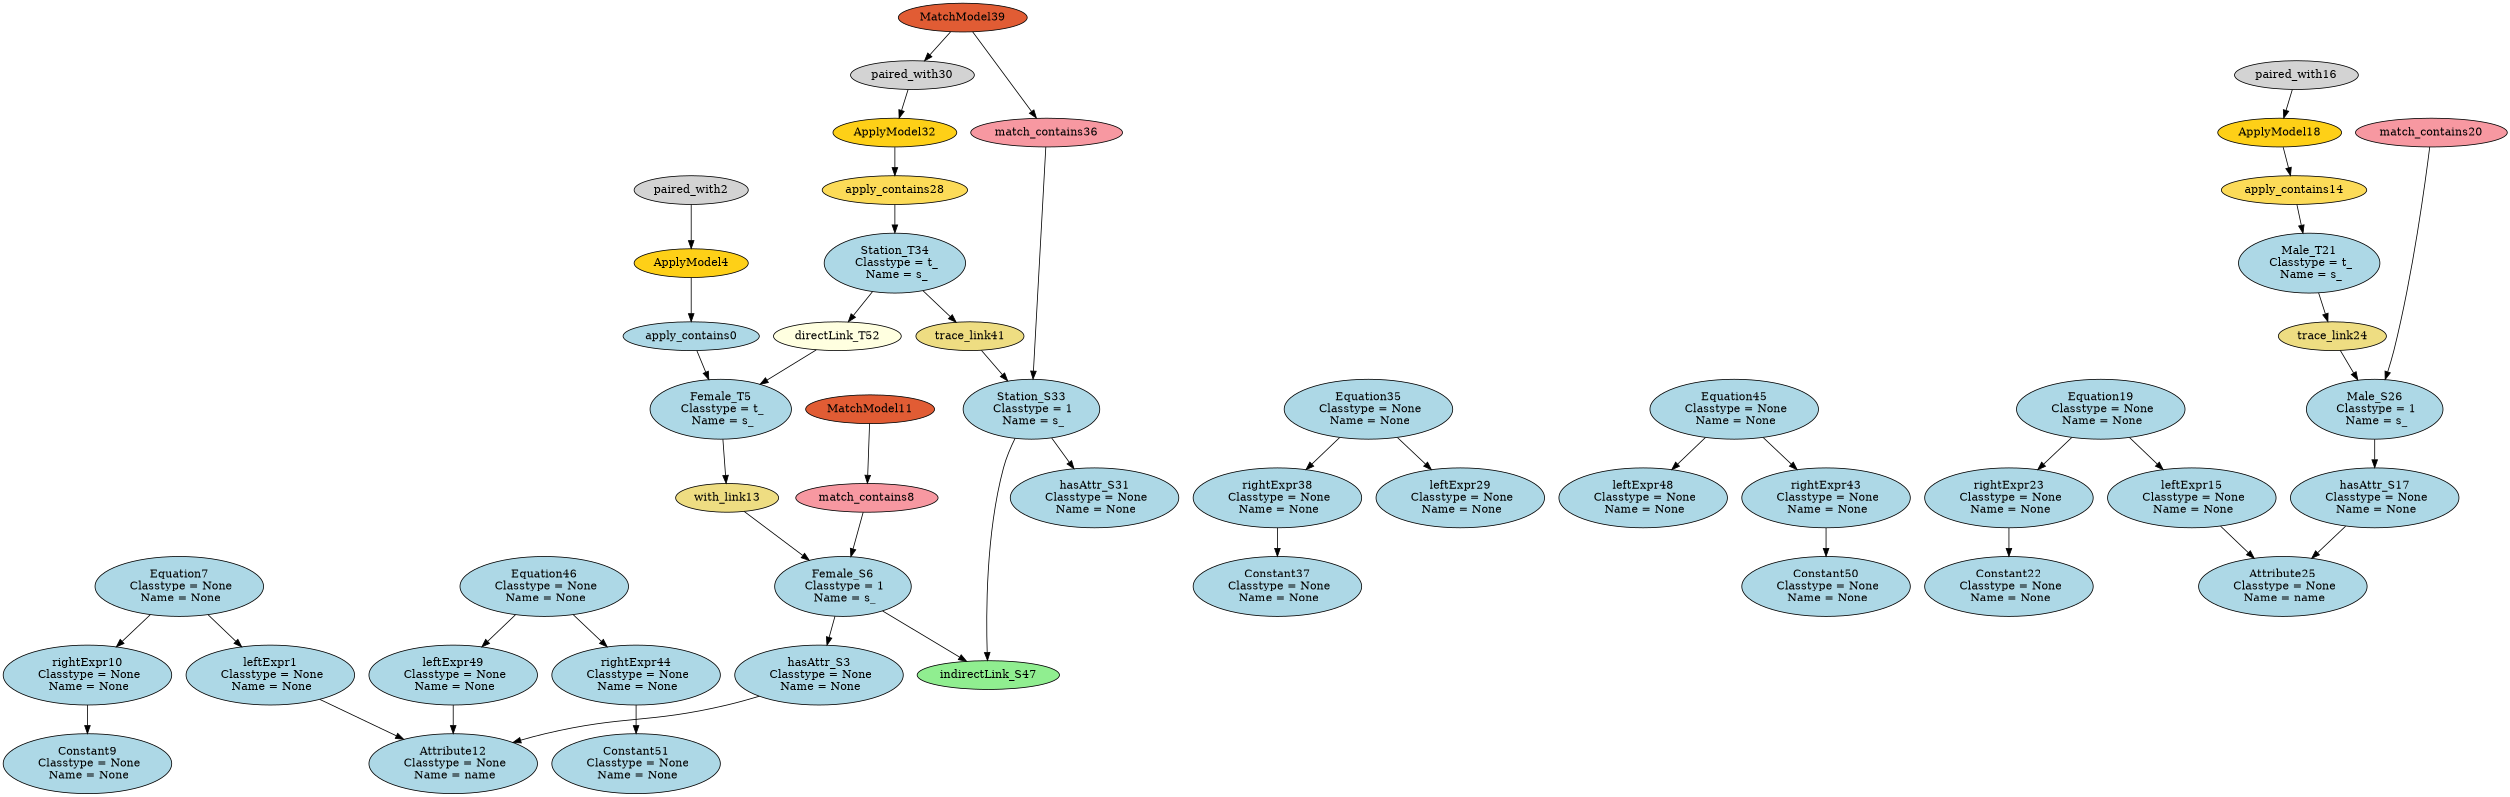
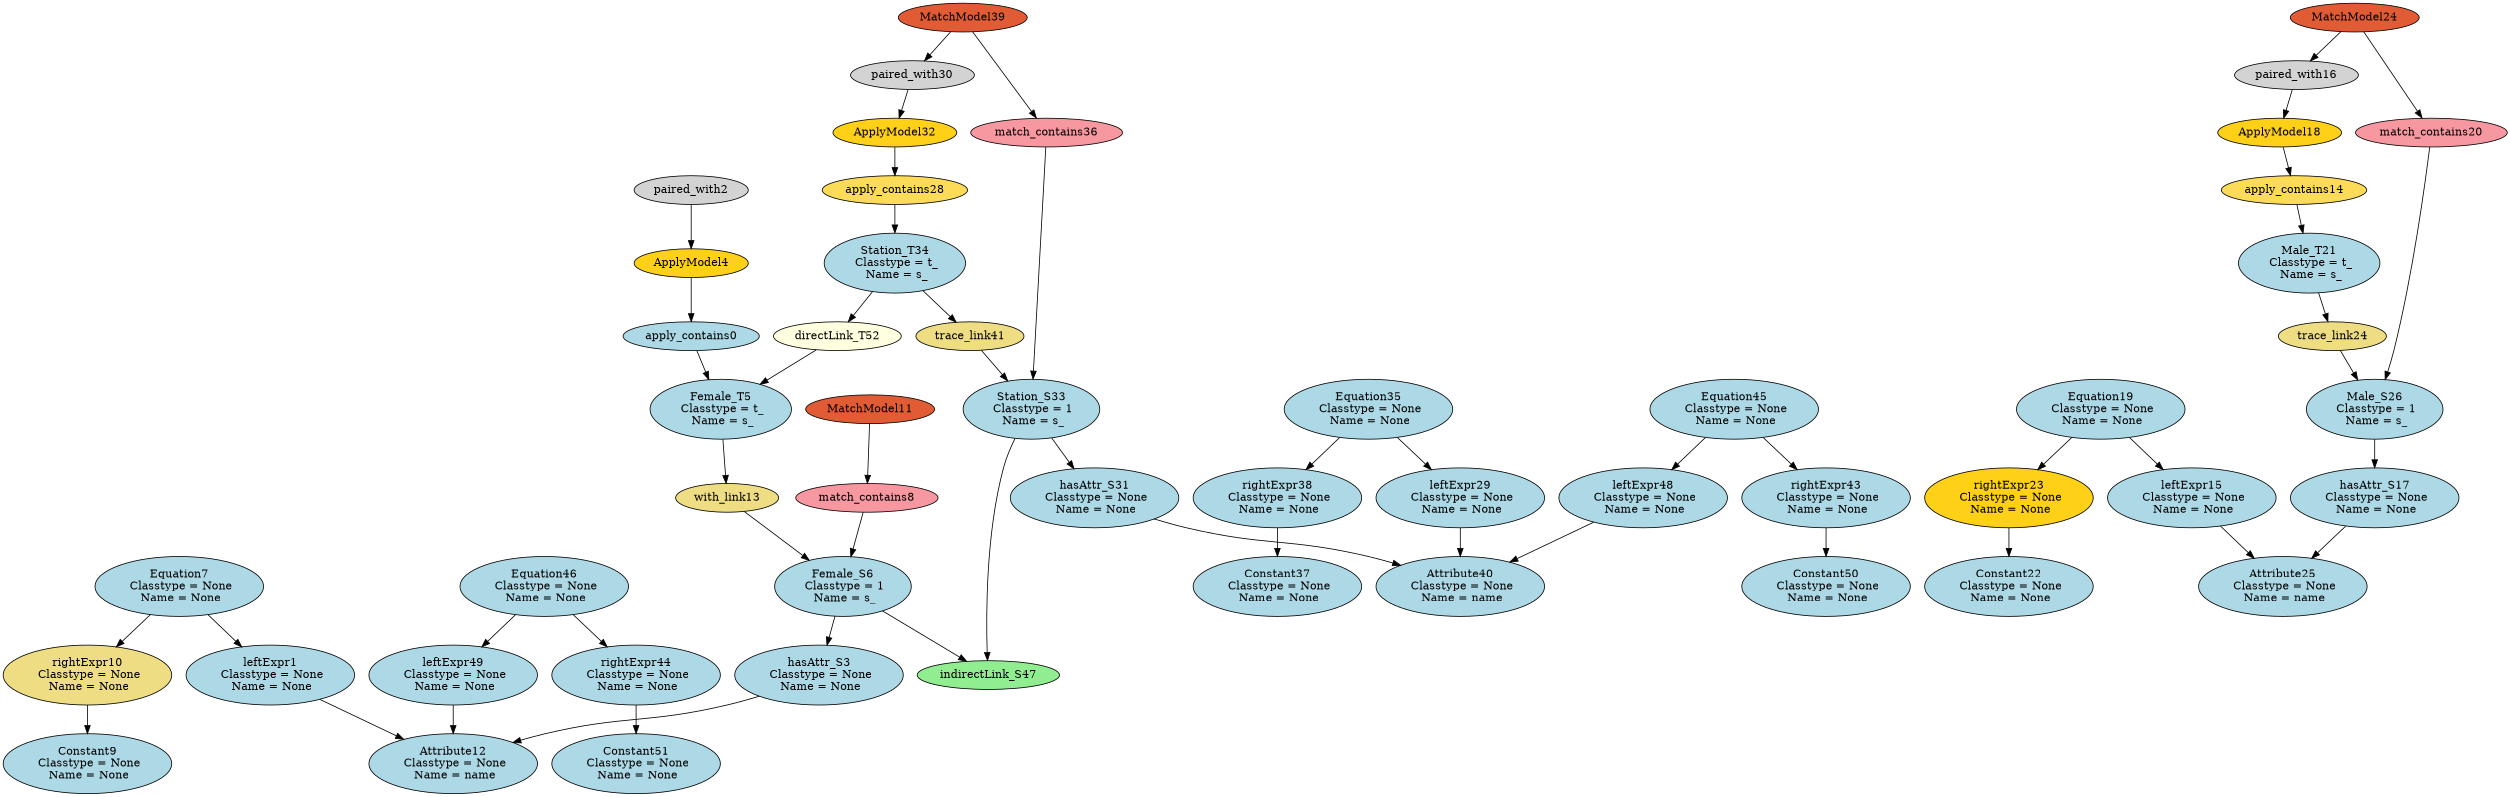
node "MatchModel24": added
node "rightExpr23 Classtype = None Name = None": fillcolor lightblue -> #fed017
node "Attribute40 Classtype = None Name = name": added
node "rightExpr10 Classtype = None Name = None": fillcolor lightblue -> lightgoldenrod
